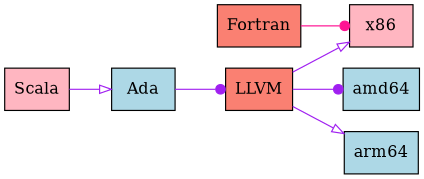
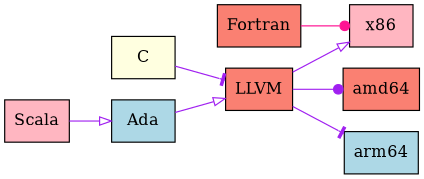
node "C": added
edge "Ada" -> "LLVM": arrowhead dot -> onormal
node "amd64": fillcolor lightblue -> salmon
edge "LLVM" -> "arm64": arrowhead onormal -> tee
